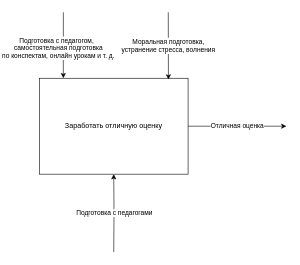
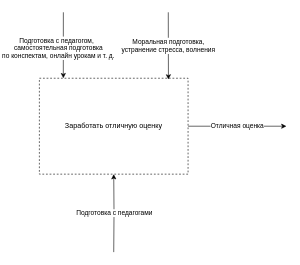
node "Заработать отличную оценку": style solid -> dashed
